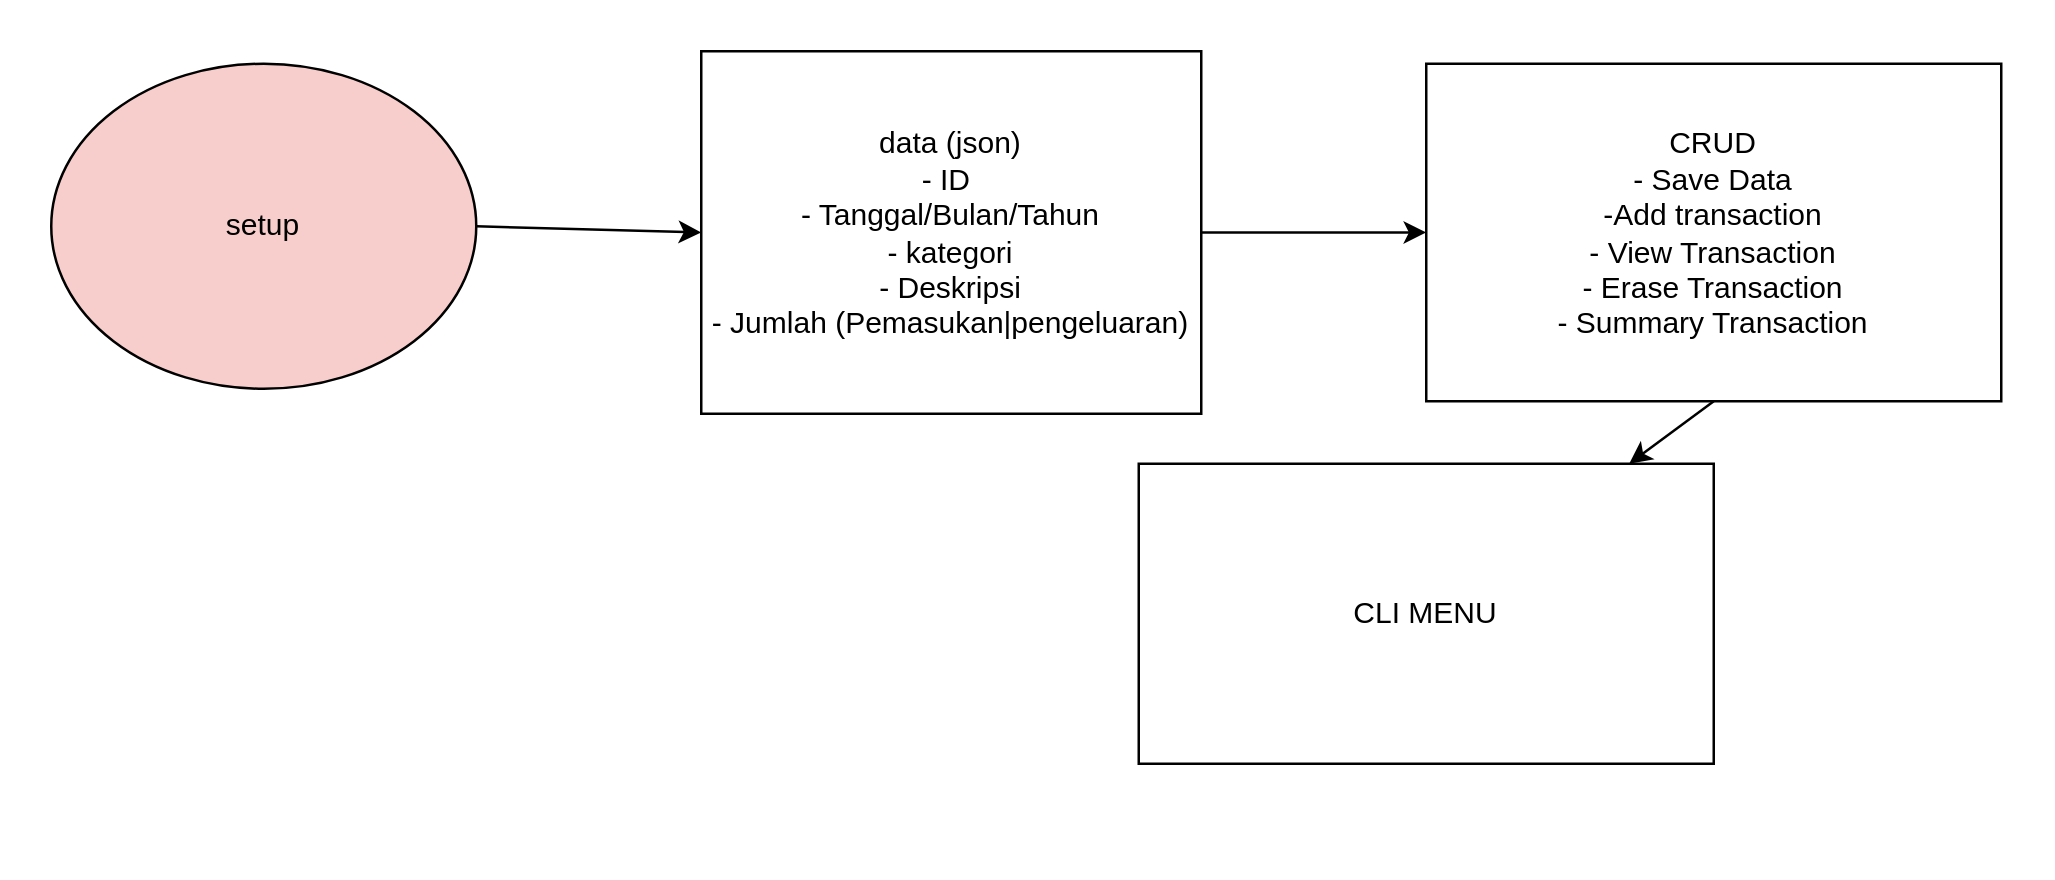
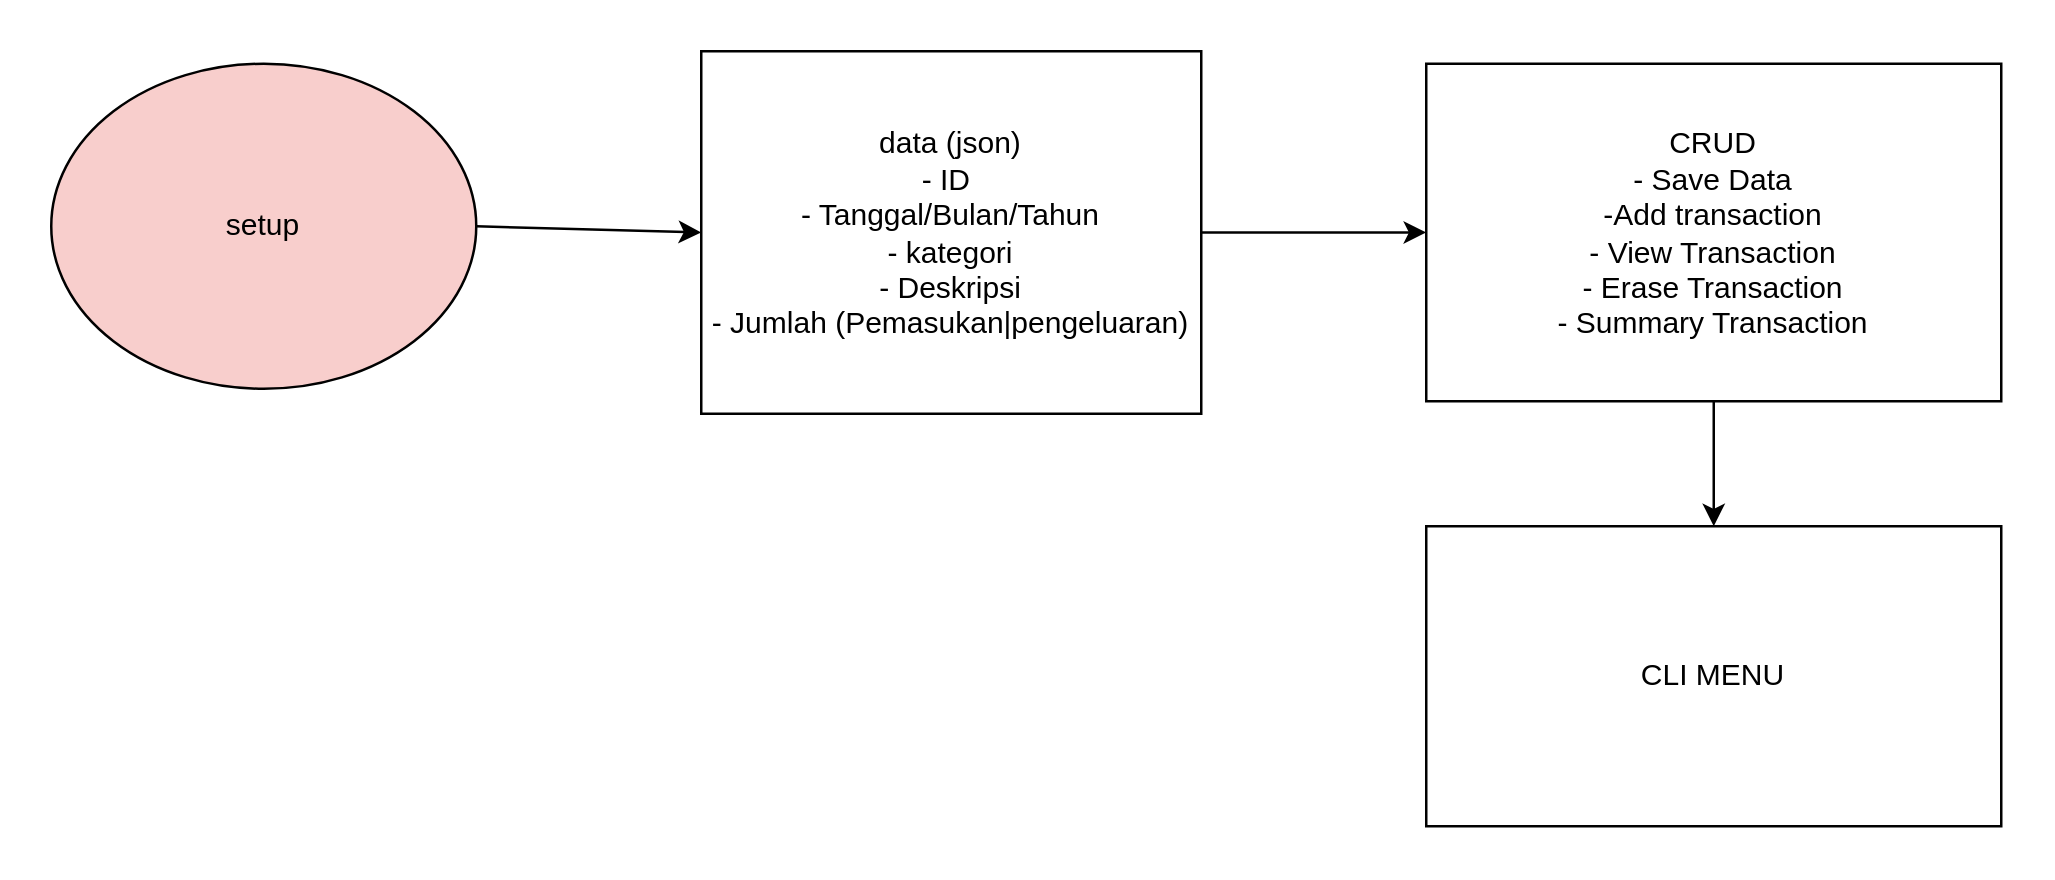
node "CLI MENU": moved (1426, 614) -> (1714, 676)
